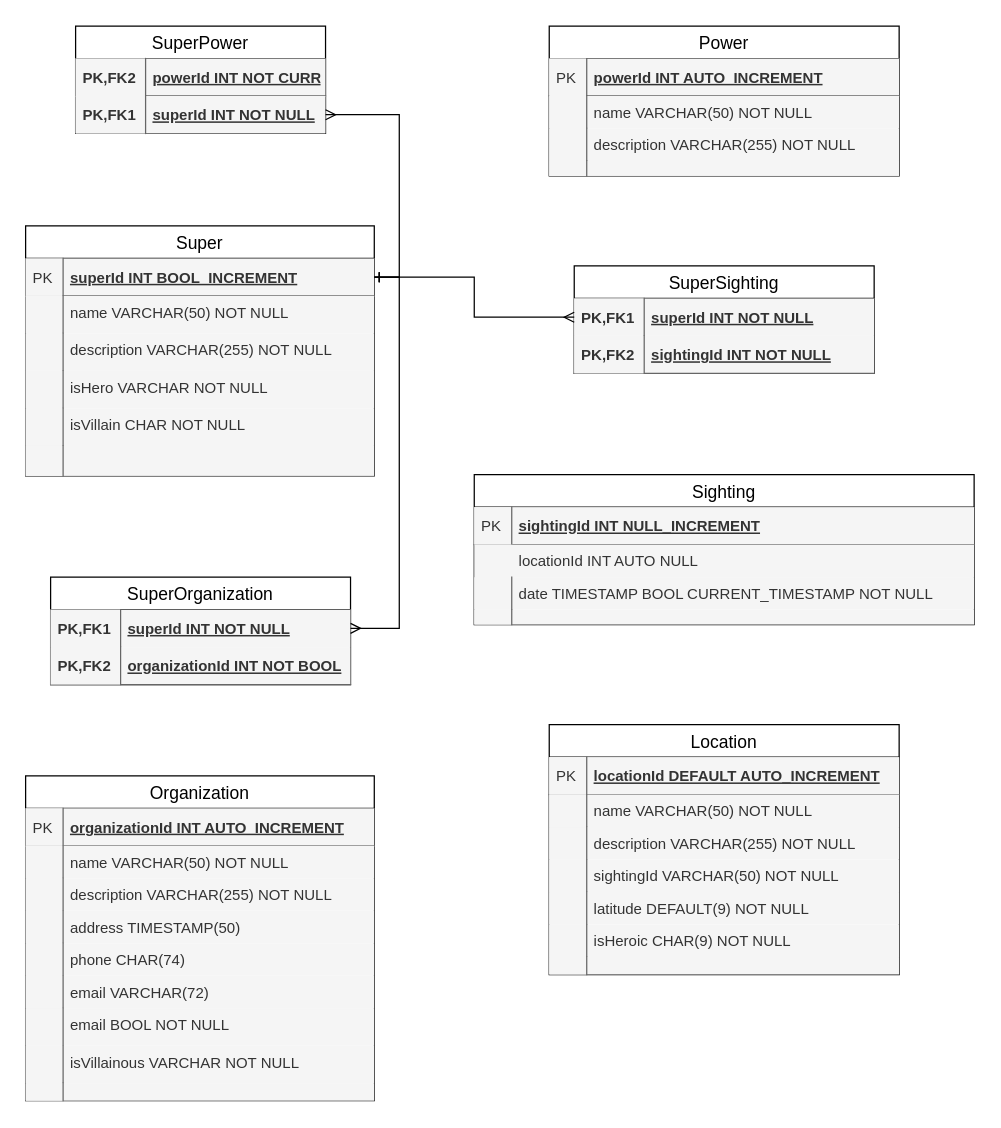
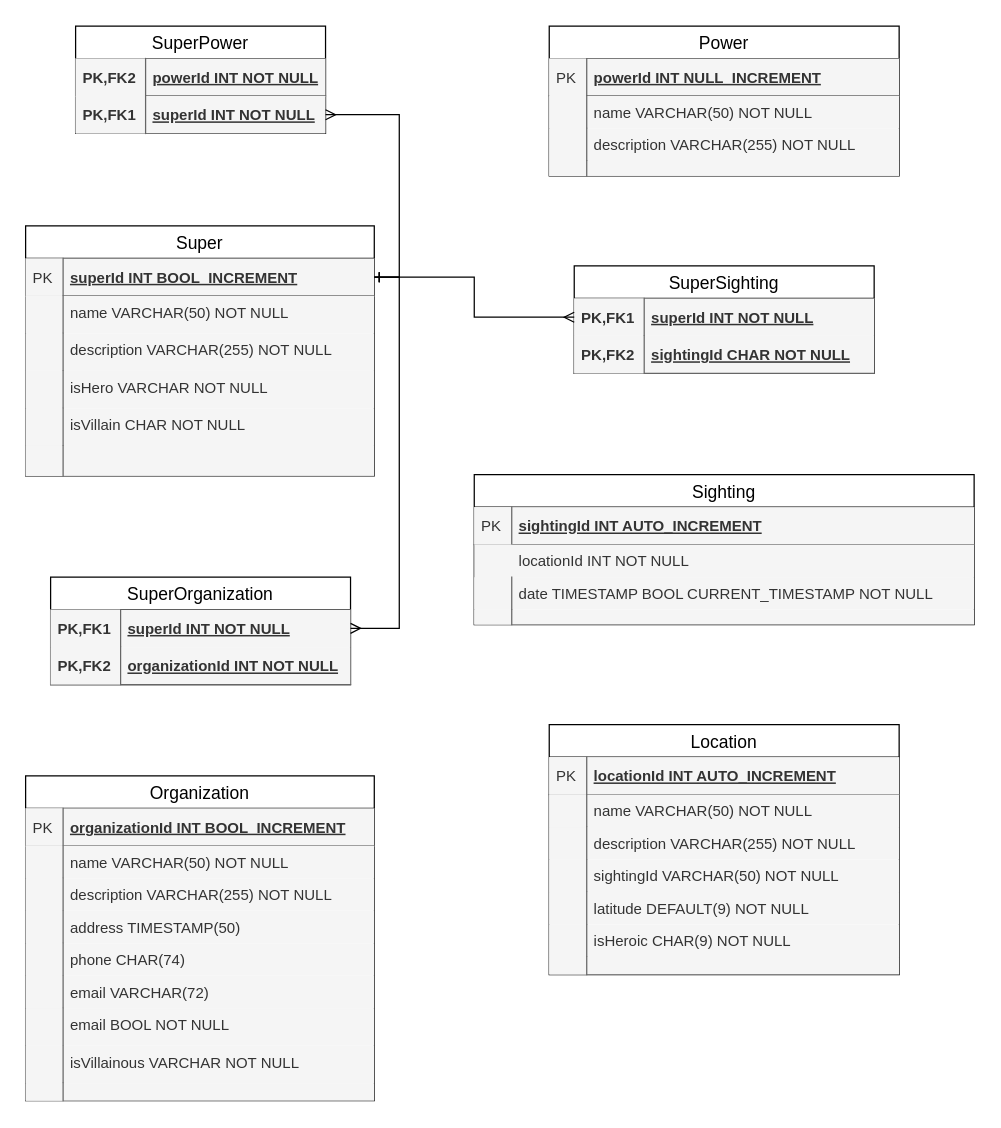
node "powerId INT NOT CURRENT": label "powerId INT NOT CURRENT" -> "powerId INT NOT NULL"
node "powerId INT AUTO_INCREMENT": label "powerId INT AUTO_INCREMENT" -> "powerId INT NULL_INCREMENT"
node "sightingId INT NOT NULL": label "sightingId INT NOT NULL" -> "sightingId CHAR NOT NULL"
node "sightingId INT NULL_INCREMENT": label "sightingId INT NULL_INCREMENT" -> "sightingId INT AUTO_INCREMENT"
node "locationId INT AUTO NULL": label "locationId INT AUTO NULL" -> "locationId INT NOT NULL"
node "organizationId INT NOT BOOL": label "organizationId INT NOT BOOL" -> "organizationId INT NOT NULL"
node "locationId DEFAULT AUTO_INCREMENT": label "locationId DEFAULT AUTO_INCREMENT" -> "locationId INT AUTO_INCREMENT"
node "organizationId INT AUTO_INCREMENT": label "organizationId INT AUTO_INCREMENT" -> "organizationId INT BOOL_INCREMENT"
